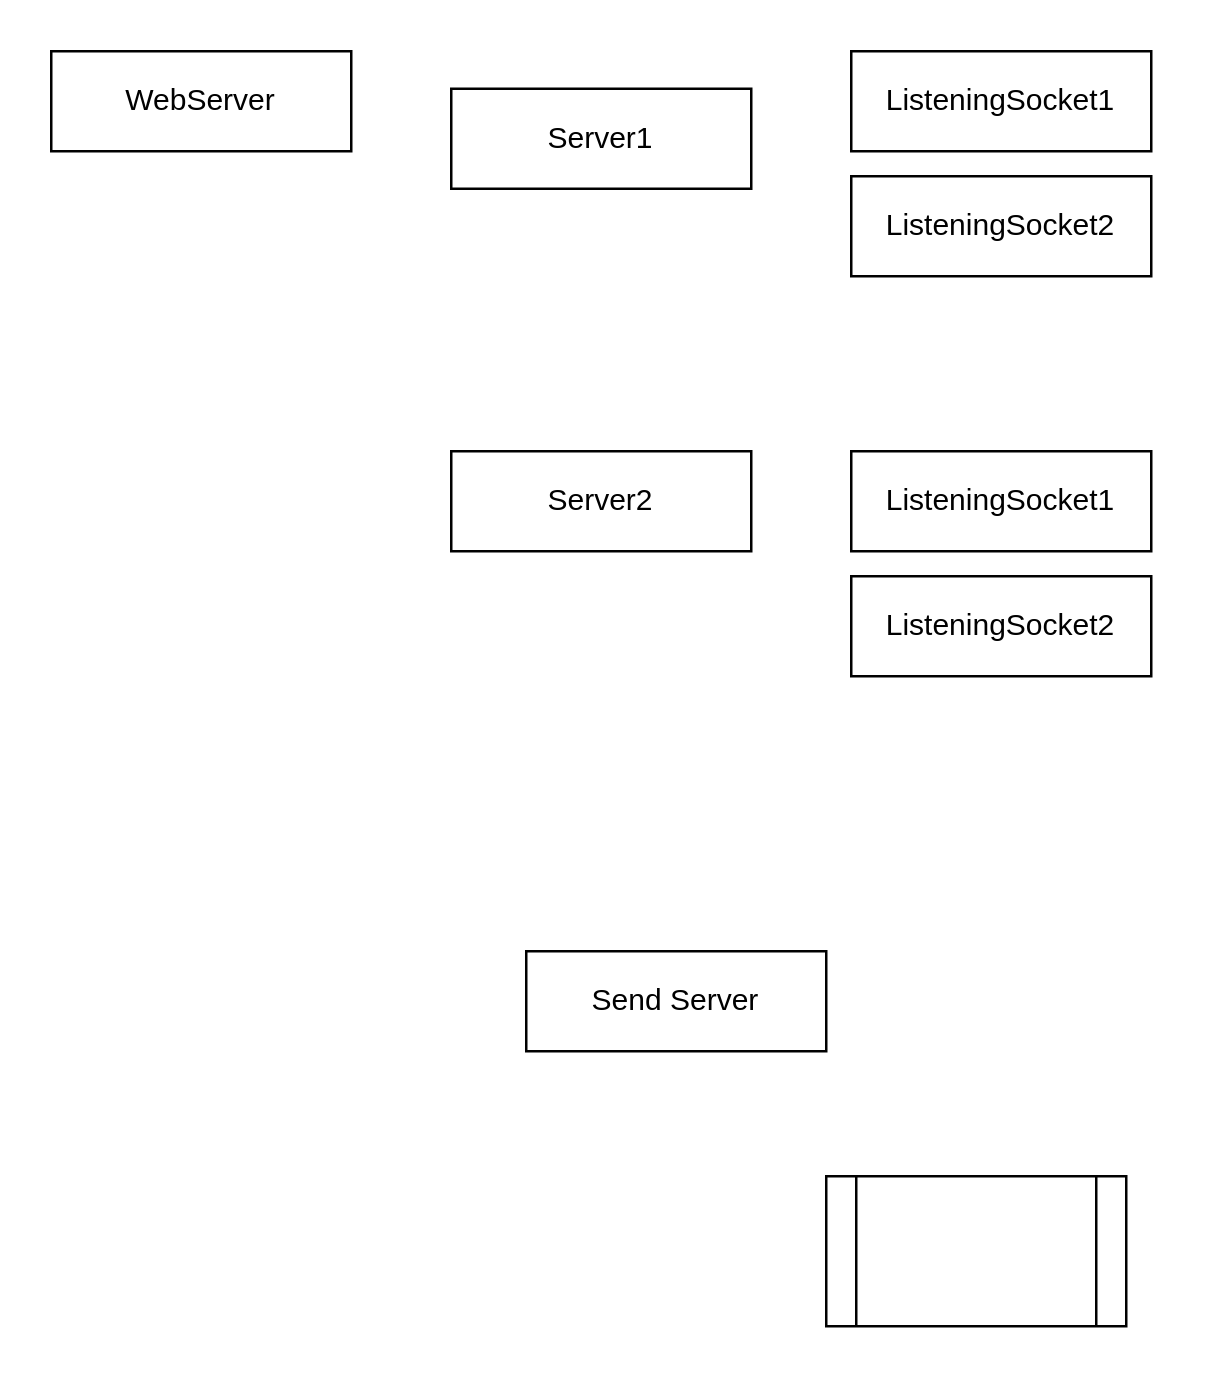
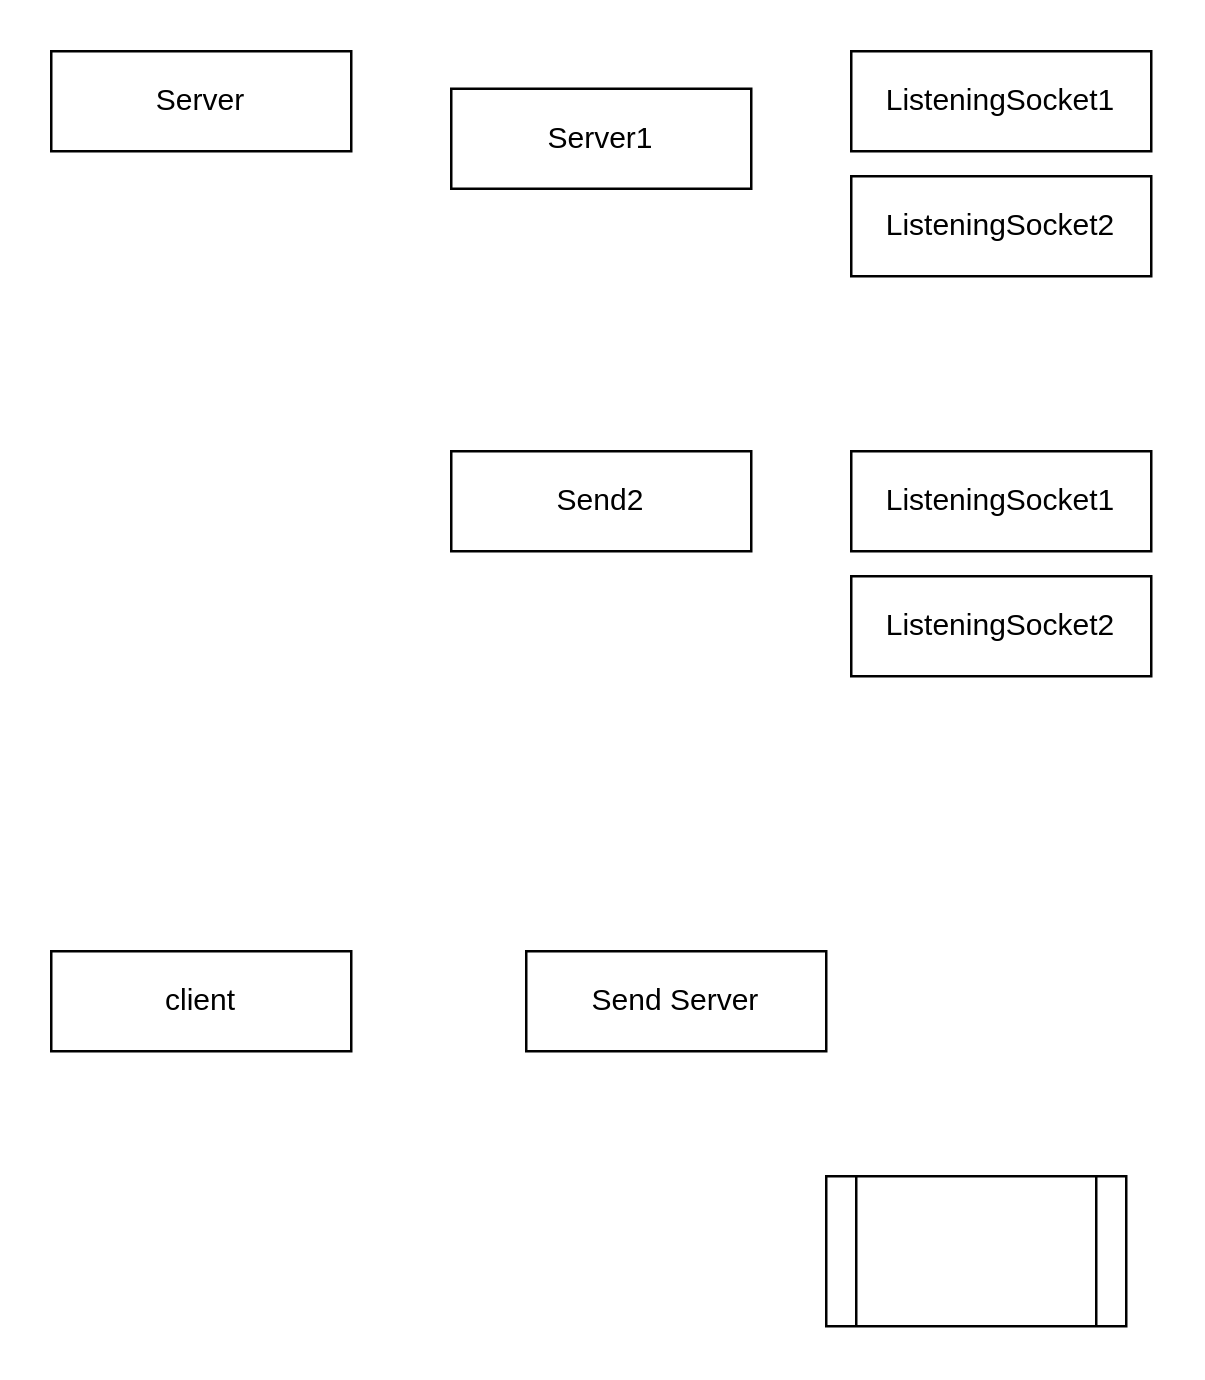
node "WebServer": label "WebServer" -> "Server"
node "Server2": label "Server2" -> "Send2"
node "client": added
